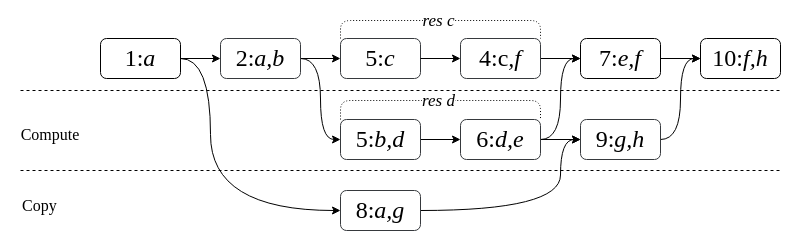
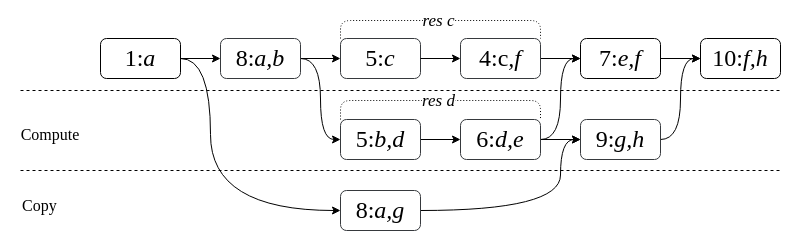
node "2:a,b": label "2:a,b" -> "8:a,b"
